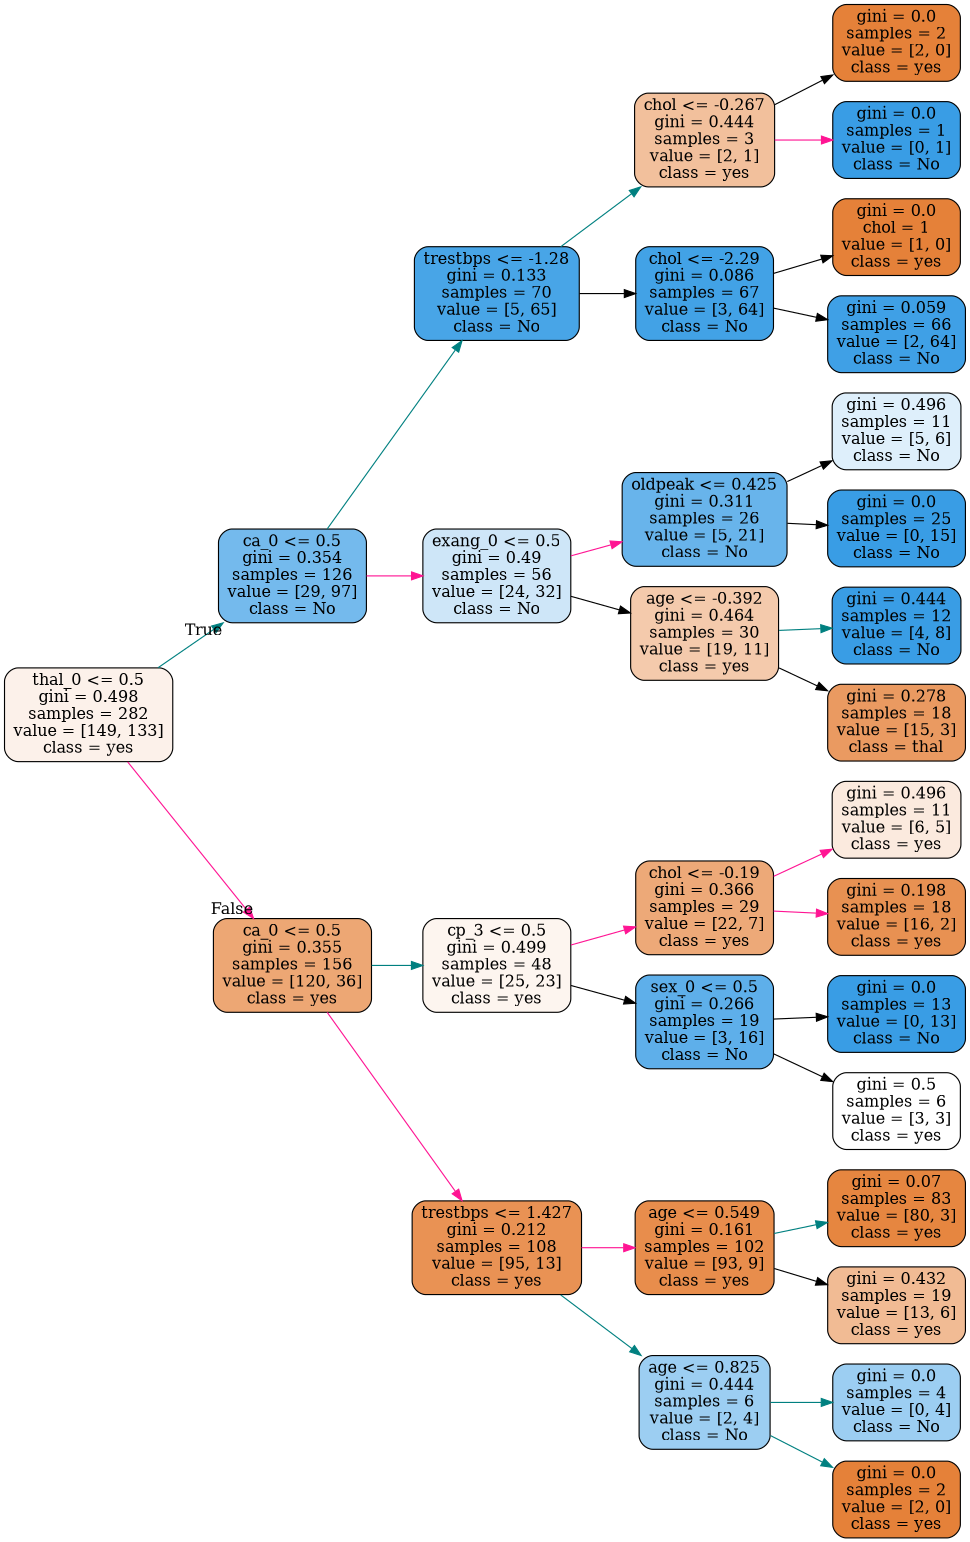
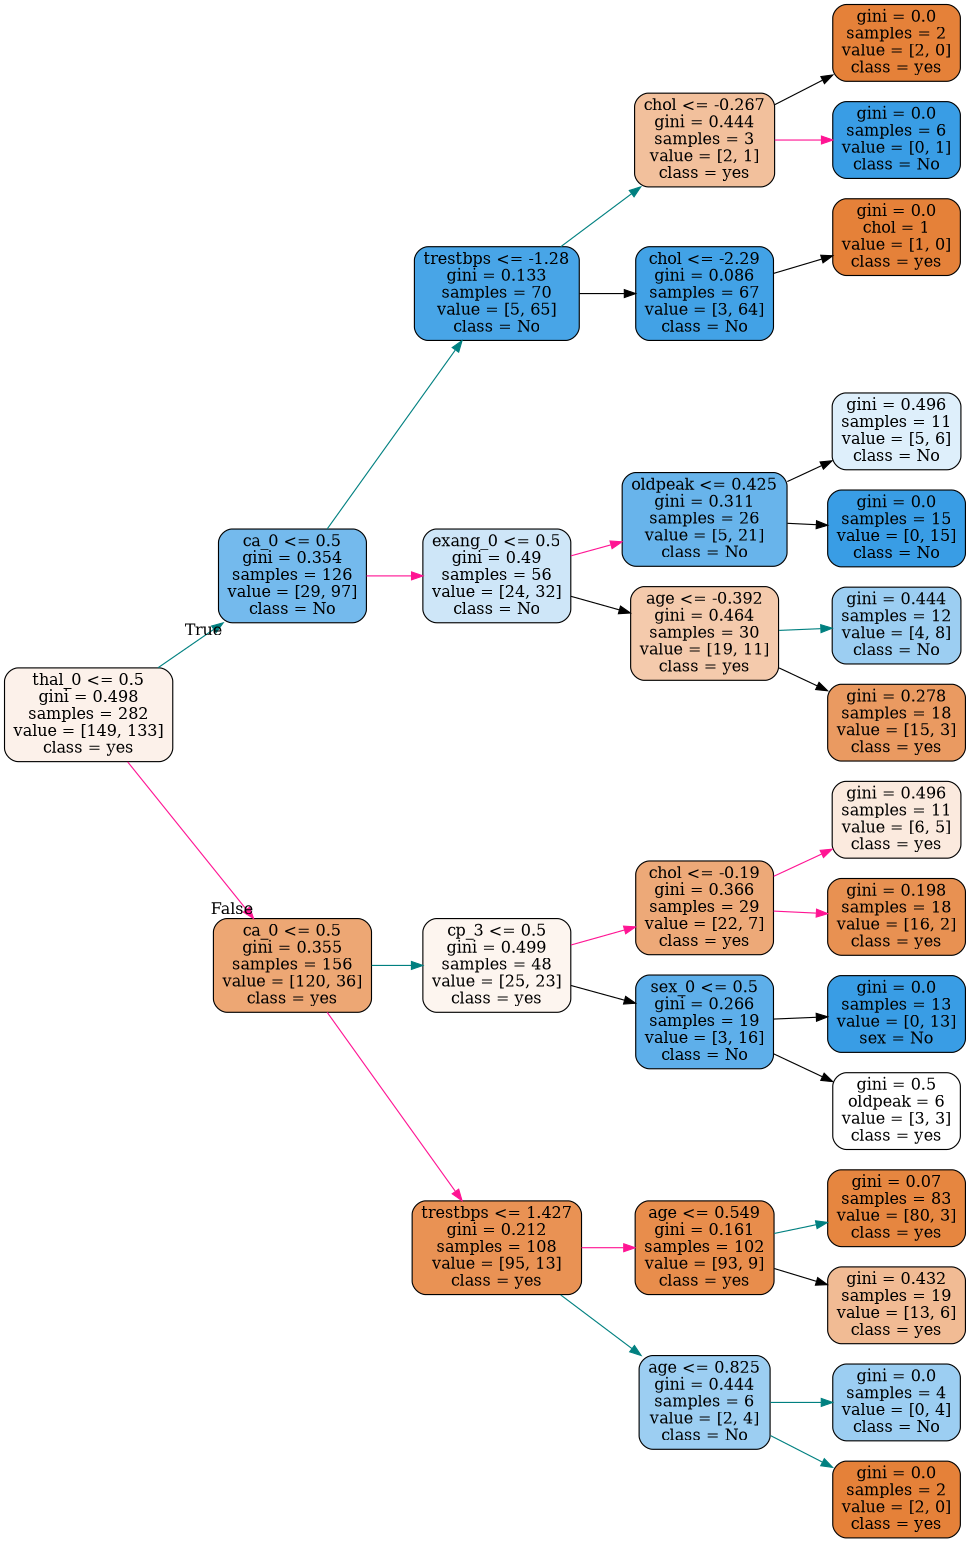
node "gini = 0.0 samples = 1 value = [0, 1] class = No": label "gini = 0.0 samples = 1 value = [0, 1] class = No" -> "gini = 0.0 samples = 6 value = [0, 1] class = No"
node "gini = 0.059 samples = 66 value = [2, 64] class = No": removed
node "gini = 0.0 samples = 25 value = [0, 15] class = No": label "gini = 0.0 samples = 25 value = [0, 15] class = No" -> "gini = 0.0 samples = 15 value = [0, 15] class = No"
node "gini = 0.444 samples = 12 value = [4, 8] class = No": fillcolor #399de5 -> #9ccef2
node "gini = 0.278 samples = 18 value = [15, 3] class = thal": label "gini = 0.278 samples = 18 value = [15, 3] class = thal" -> "gini = 0.278 samples = 18 value = [15, 3] class = yes"
node "gini = 0.0 samples = 13 value = [0, 13] class = No": label "gini = 0.0 samples = 13 value = [0, 13] class = No" -> "gini = 0.0 samples = 13 value = [0, 13] sex = No"
node "gini = 0.5 samples = 6 value = [3, 3] class = yes": label "gini = 0.5 samples = 6 value = [3, 3] class = yes" -> "gini = 0.5 oldpeak = 6 value = [3, 3] class = yes"
